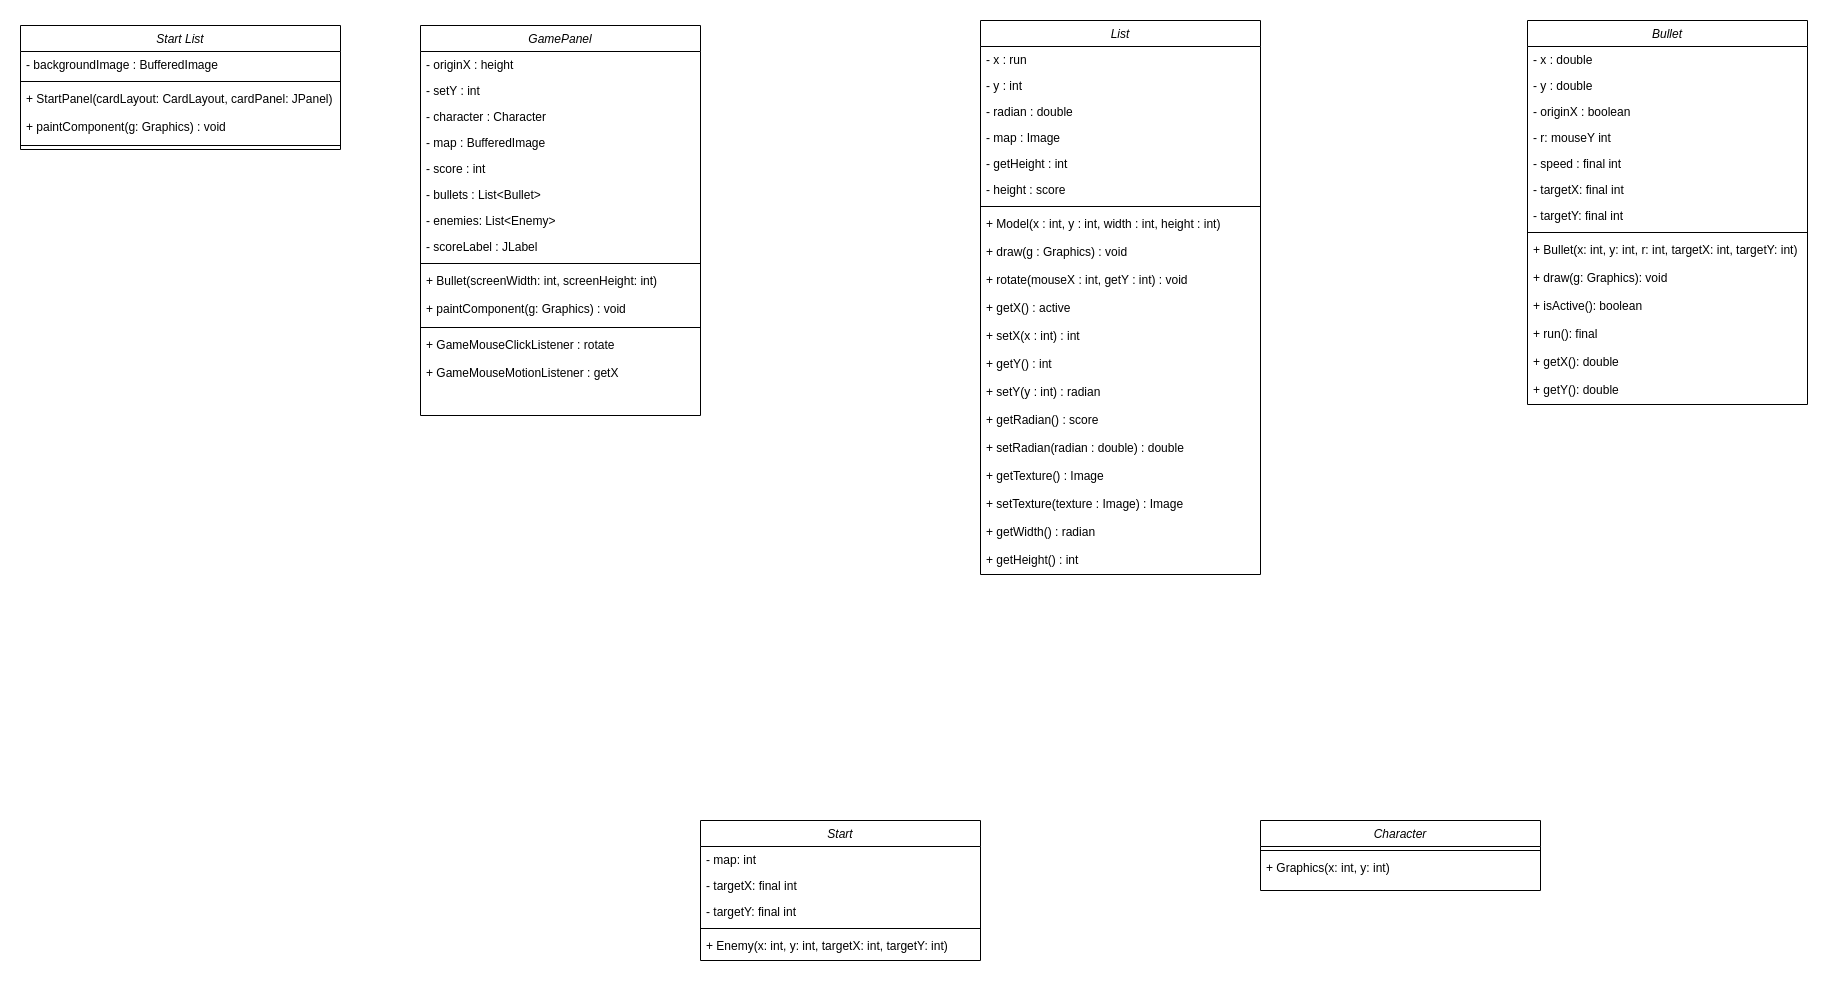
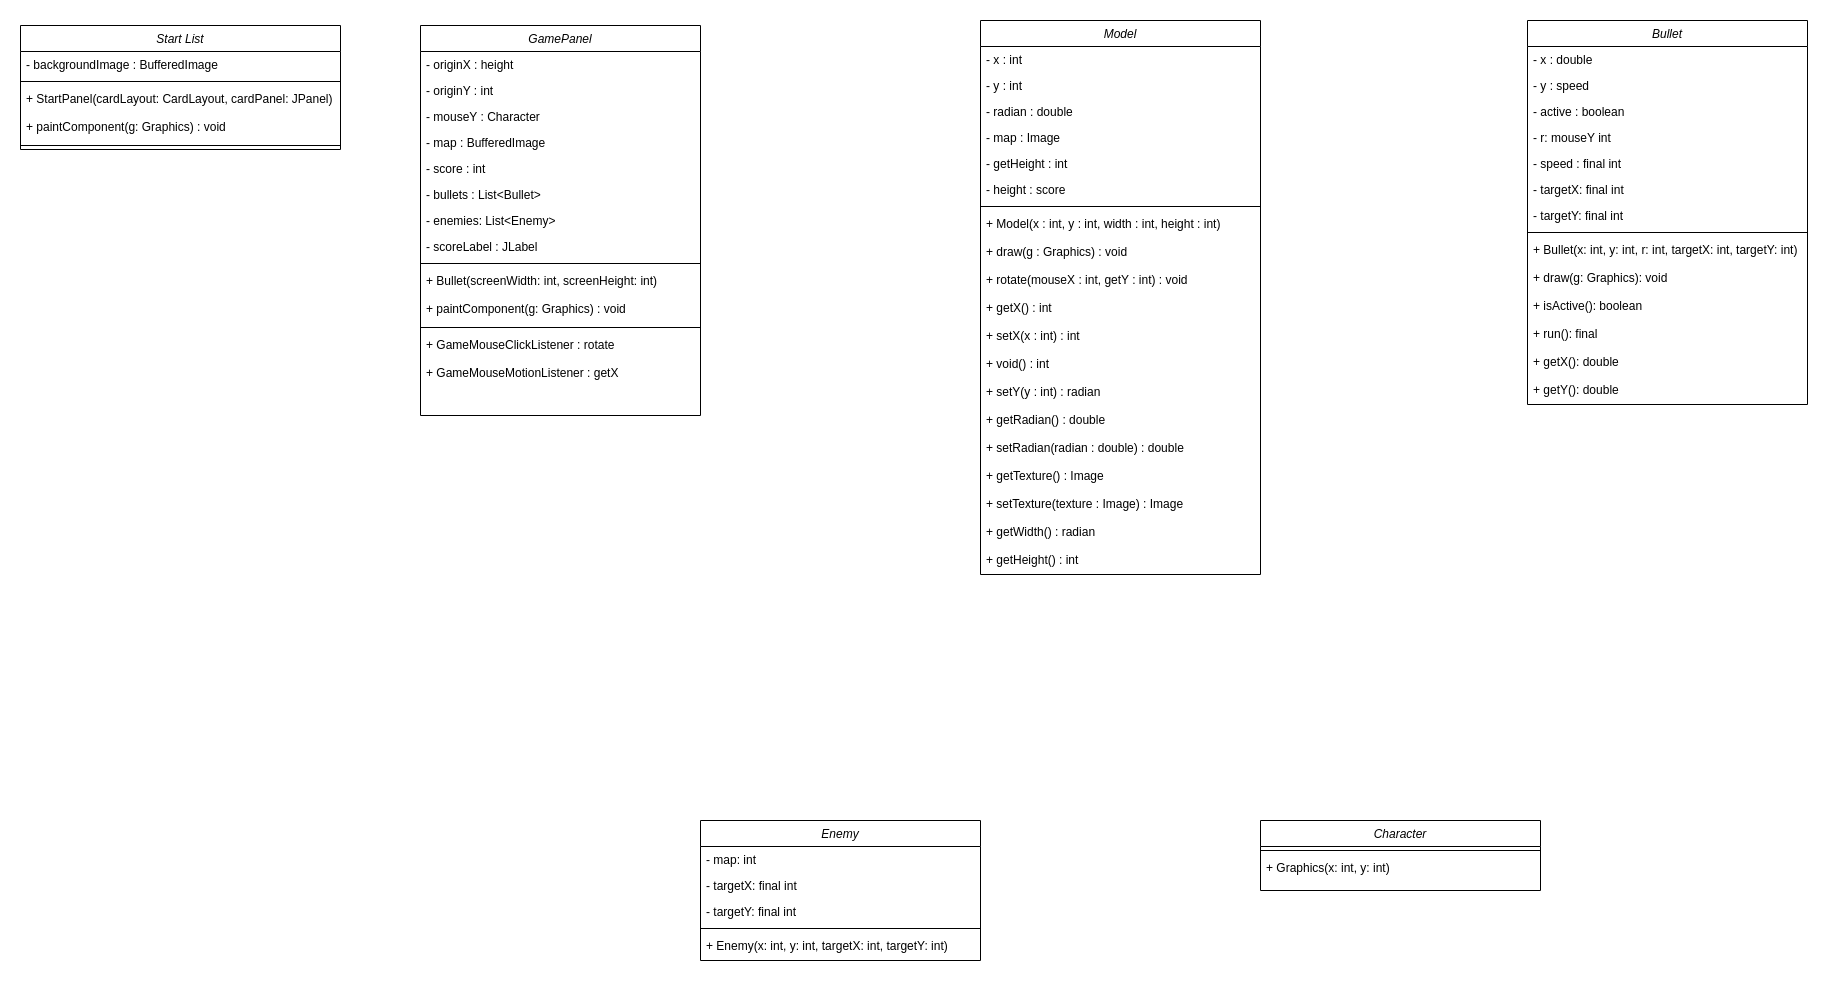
node "List": label "List" -> "Model"
node "- x : run": label "- x : run" -> "- x : int"
node "- y : double": label "- y : double" -> "- y : speed"
node "- setY : int": label "- setY : int" -> "- originY : int"
node "- originX : boolean": label "- originX : boolean" -> "- active : boolean"
node "- character : Character": label "- character : Character" -> "- mouseY : Character"
node "+ getX() : active": label "+ getX() : active" -> "+ getX() : int"
node "+ getY() : int": label "+ getY() : int" -> "+ void() : int"
node "+ getRadian() : score": label "+ getRadian() : score" -> "+ getRadian() : double"
node "Start": label "Start" -> "Enemy"
